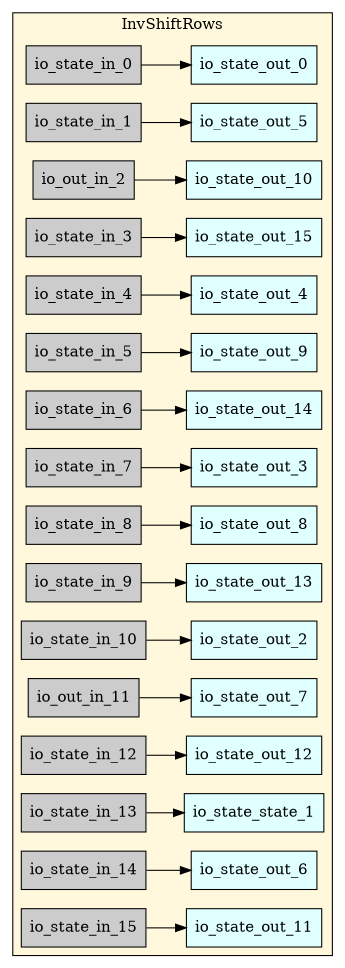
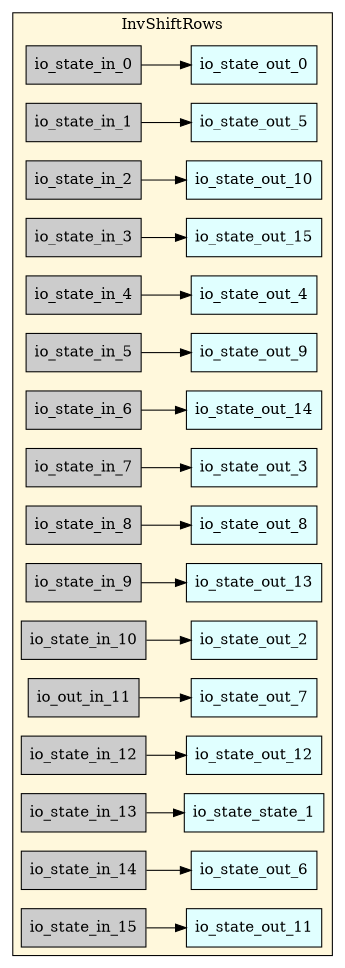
node "io_out_in_2": label "io_out_in_2" -> "io_state_in_2"
